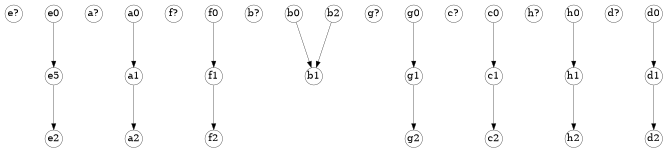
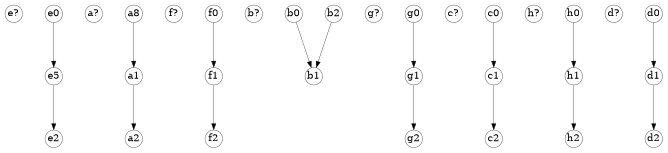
node "a0": label "a0" -> "a8"
